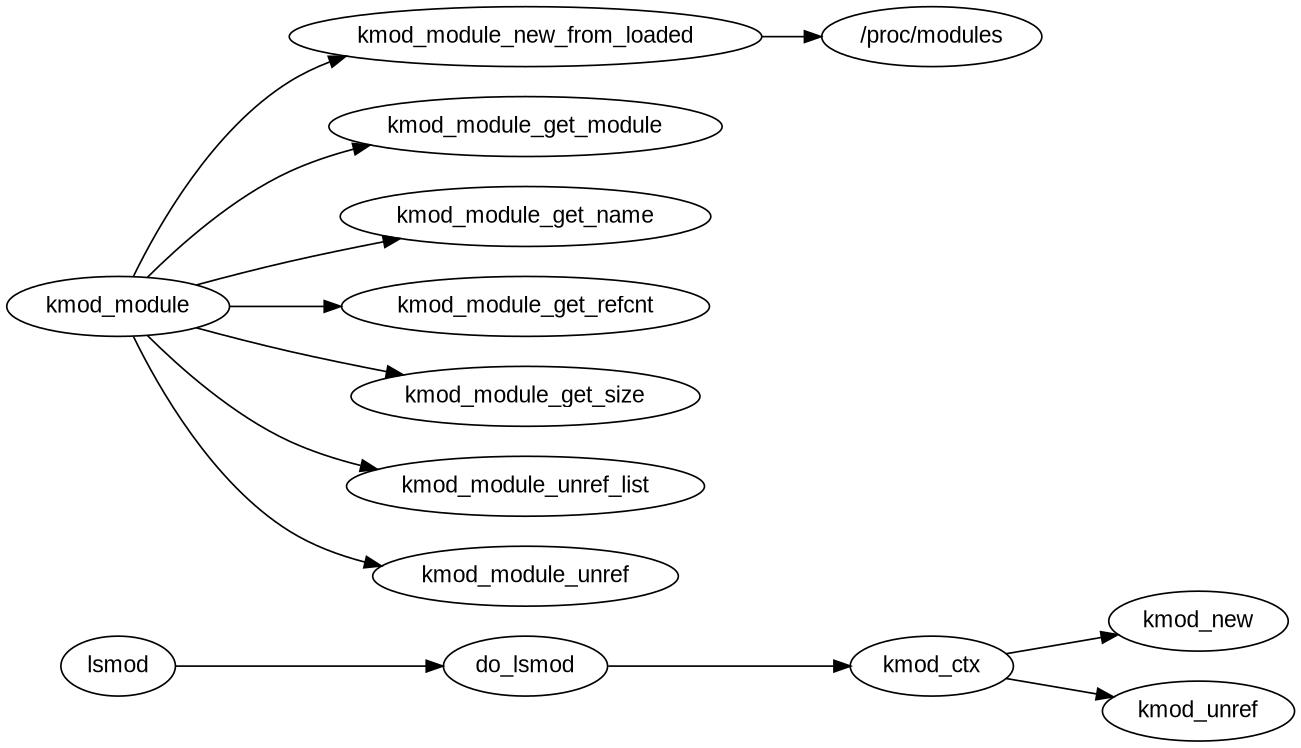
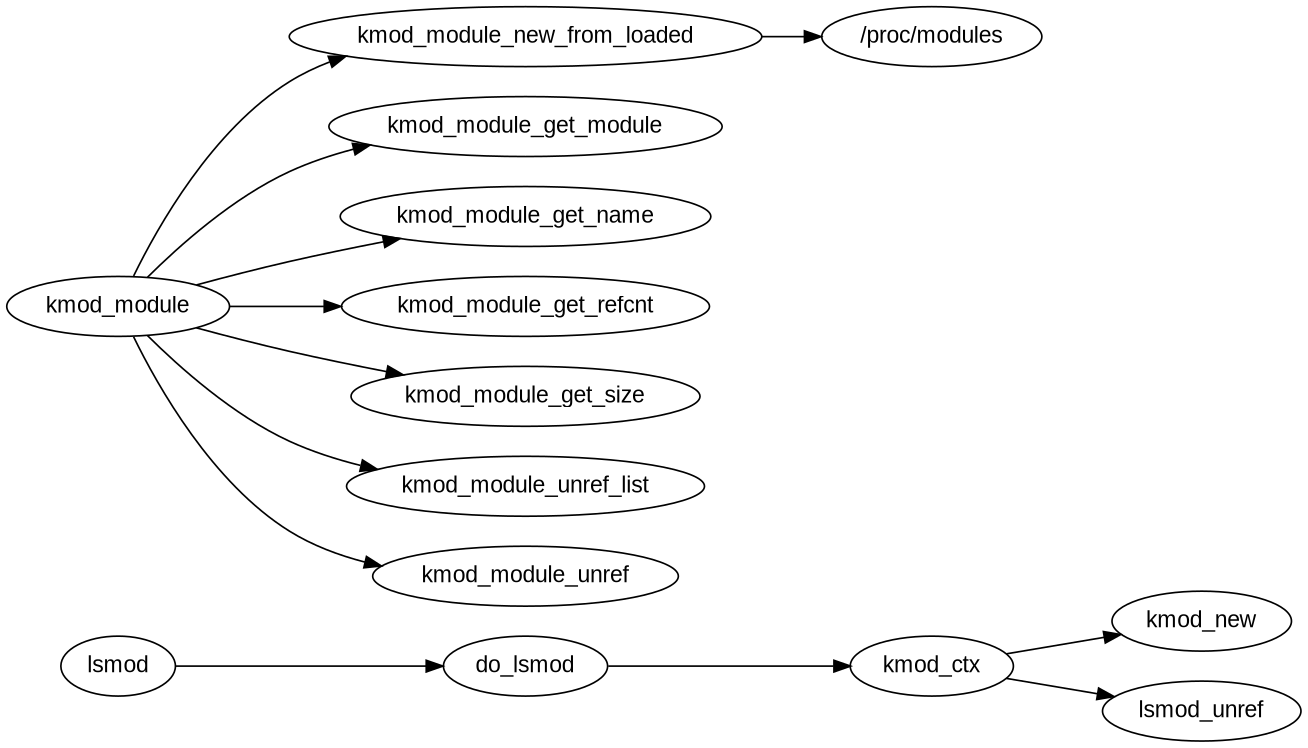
node "kmod_unref": label "kmod_unref" -> "lsmod_unref"
